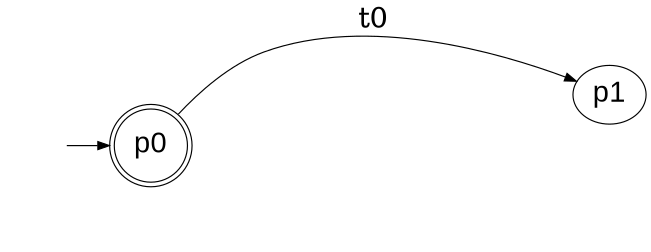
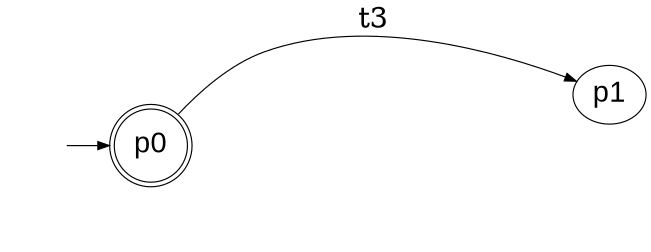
edge "p0" -> "p1": label "t0" -> "t3"
